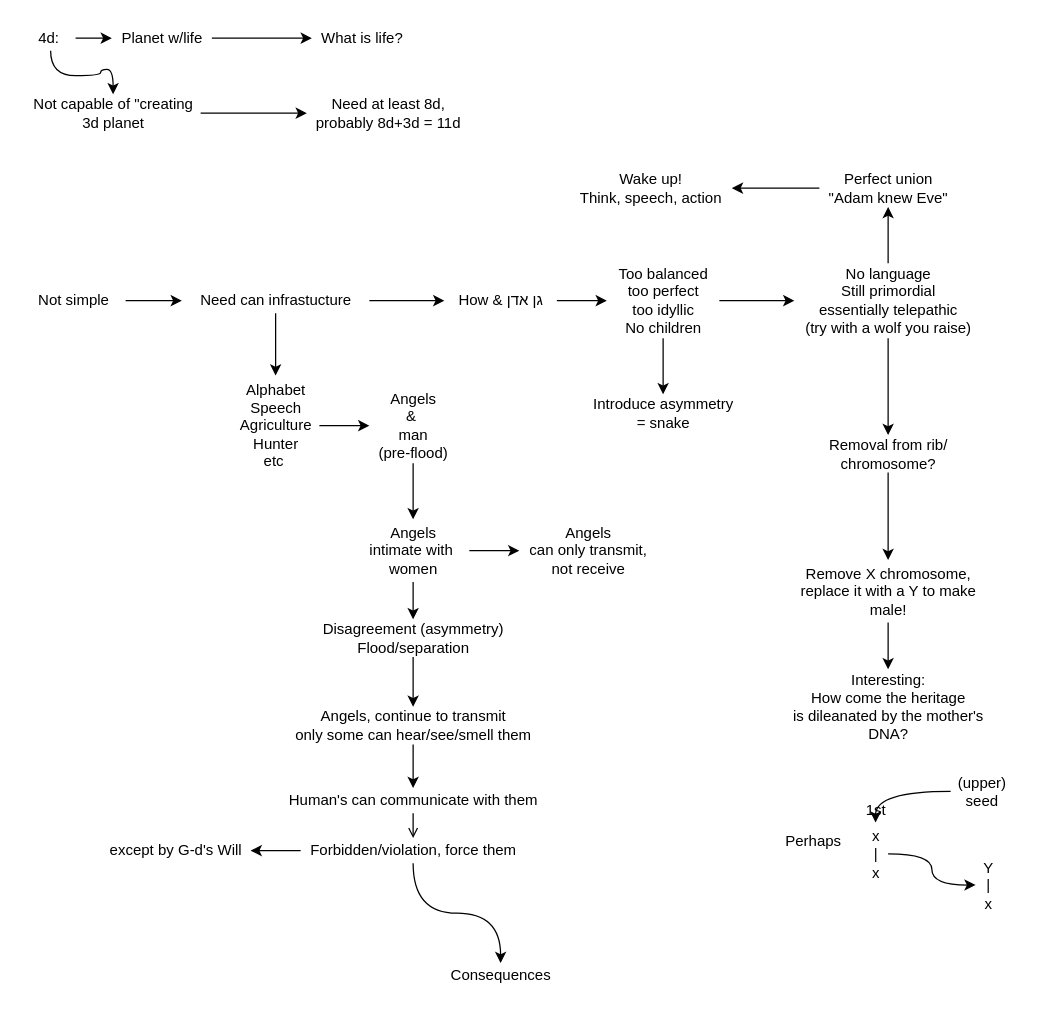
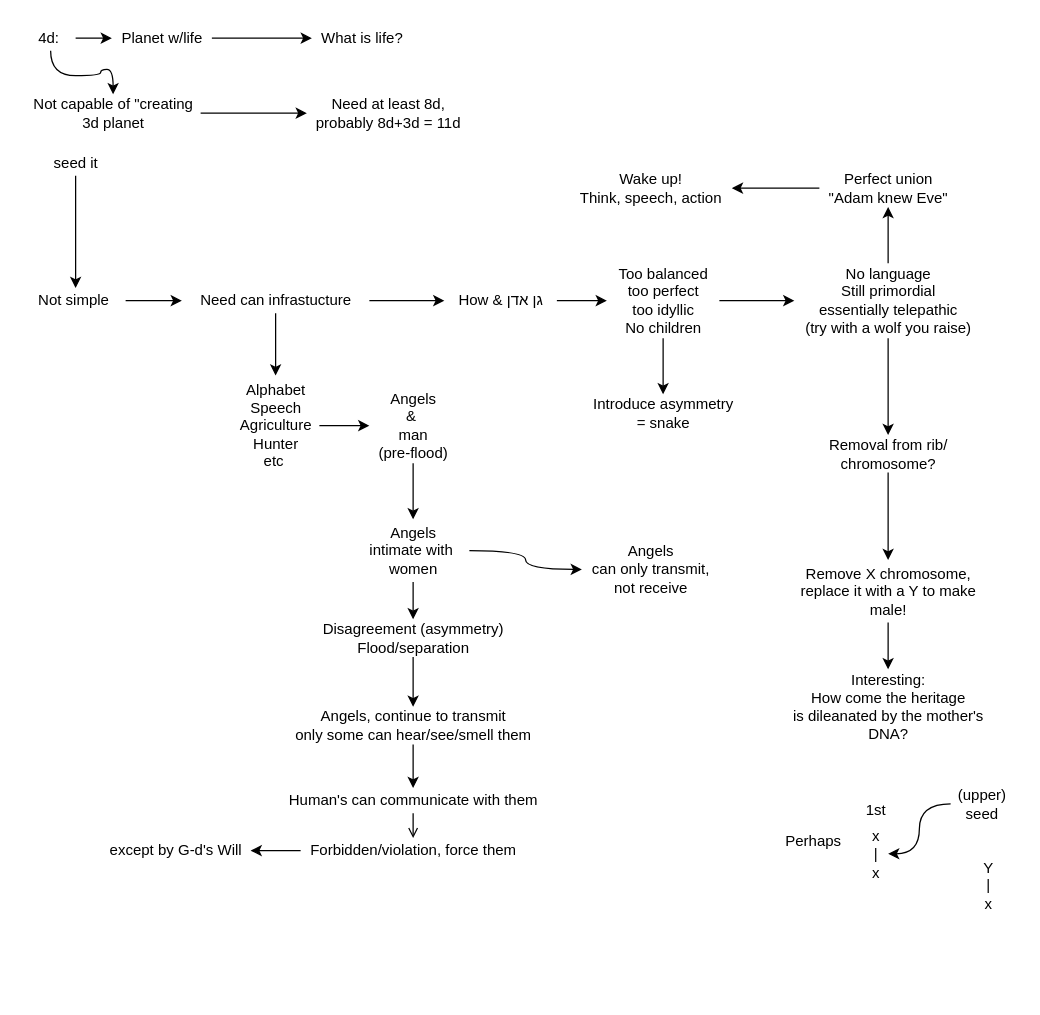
node "seed it": added
edge "seed it" -> "Not simple": added
node "Angels can only transmit, not receive": moved (588, 551) -> (651, 569)
node "(upper) seed": moved (982, 791) -> (982, 804)
edge "x | x" -> "Y | x": removed
edge "Forbidden/violation, force them" -> "Consequences": removed
node "Consequences": removed
